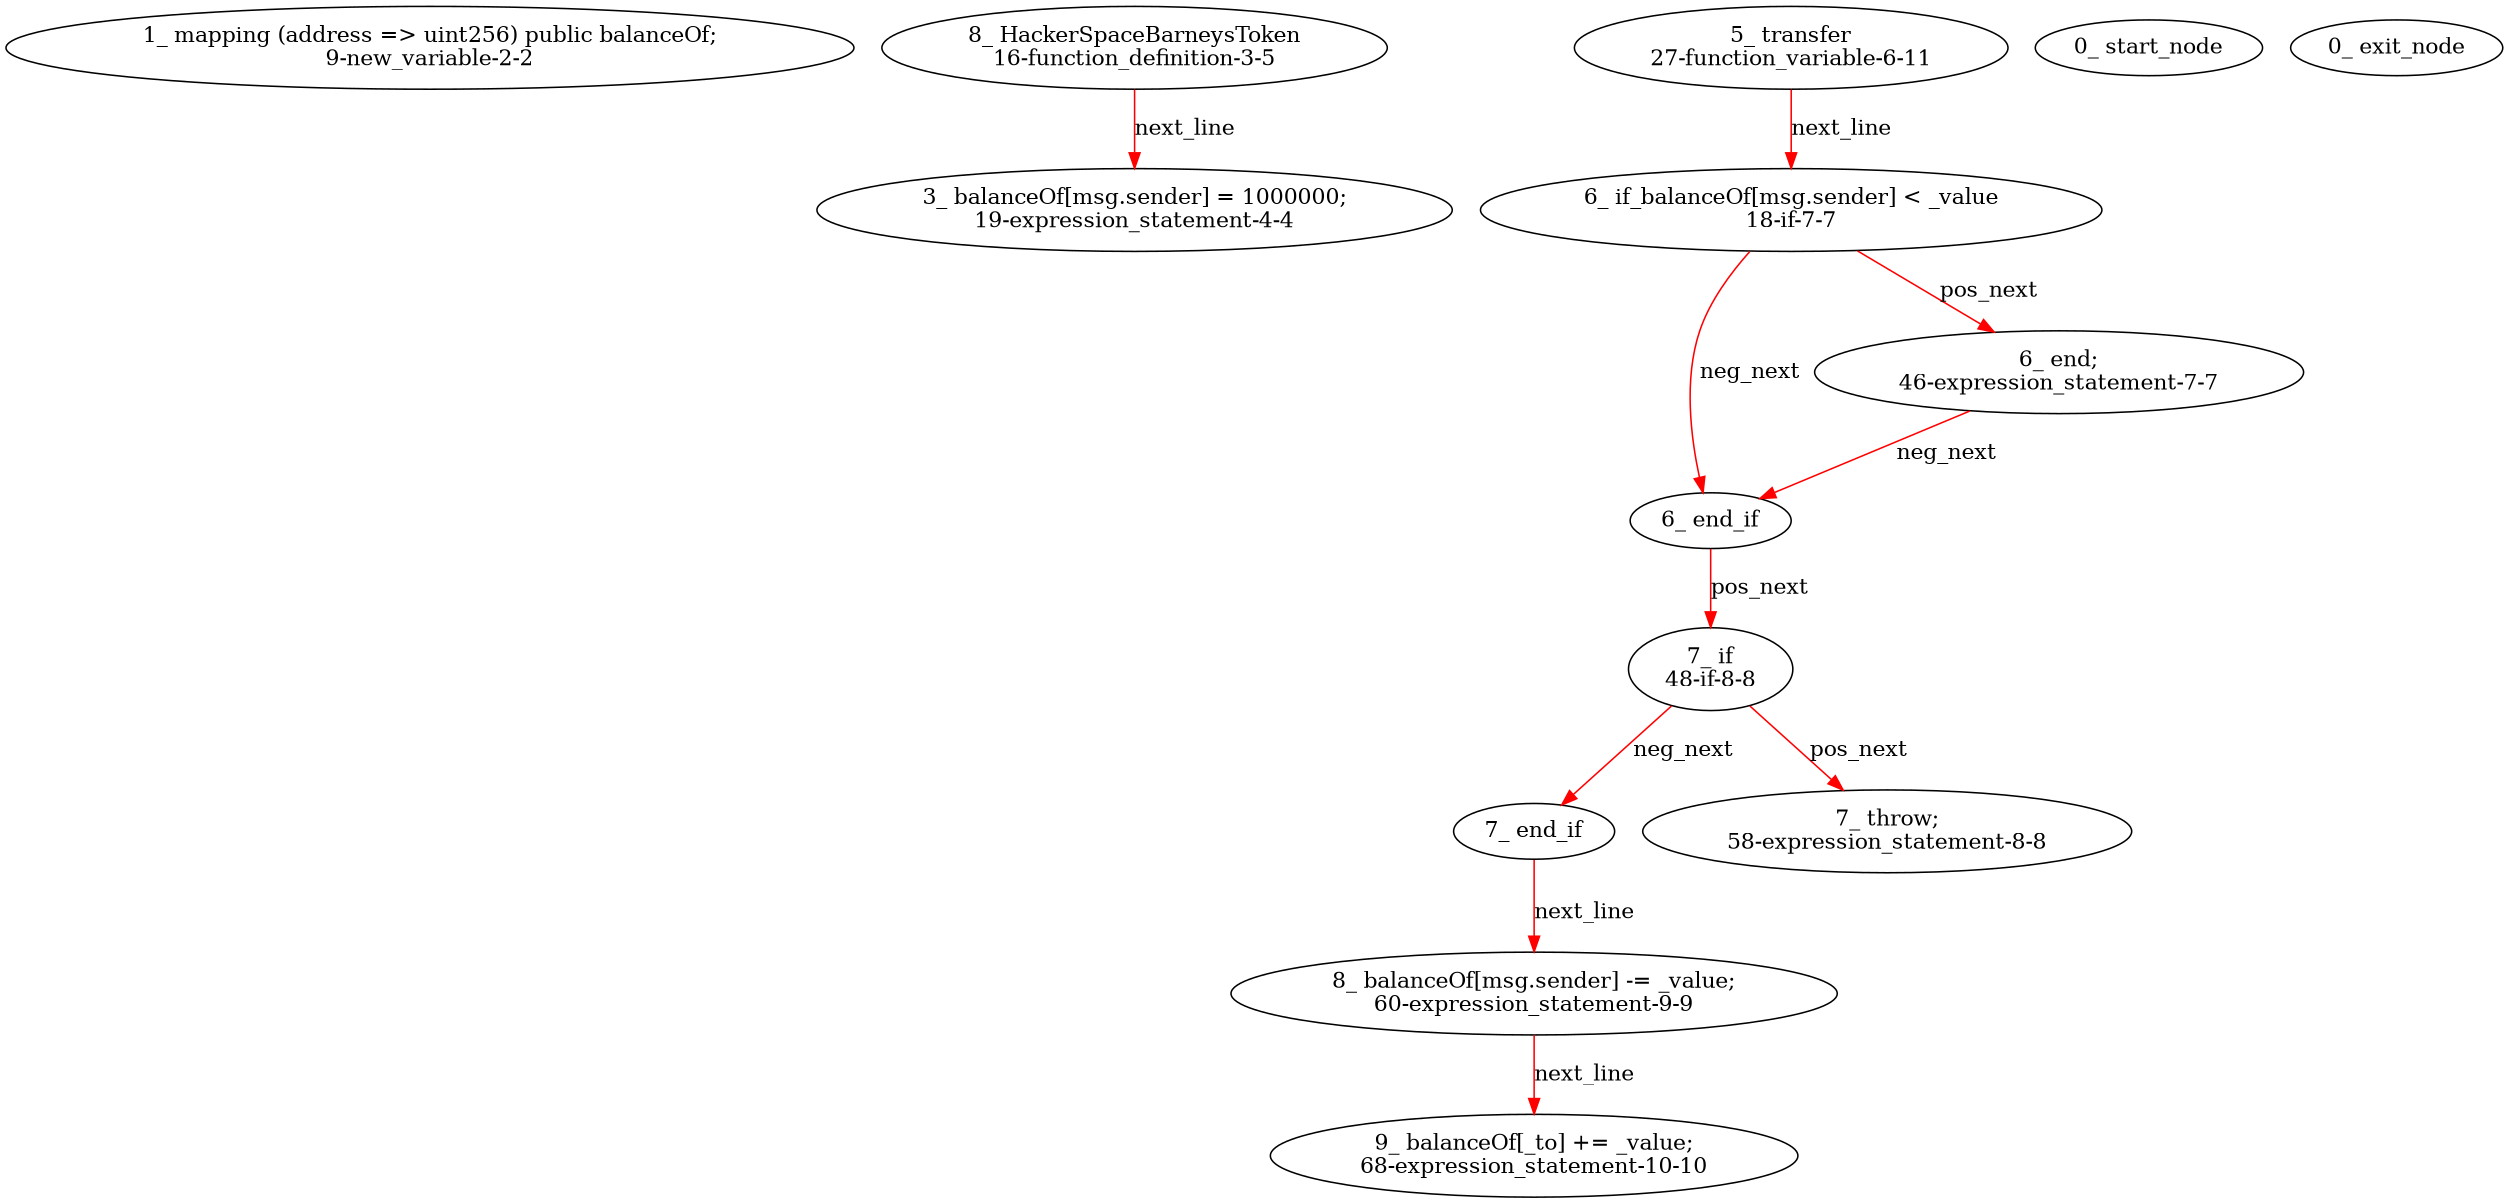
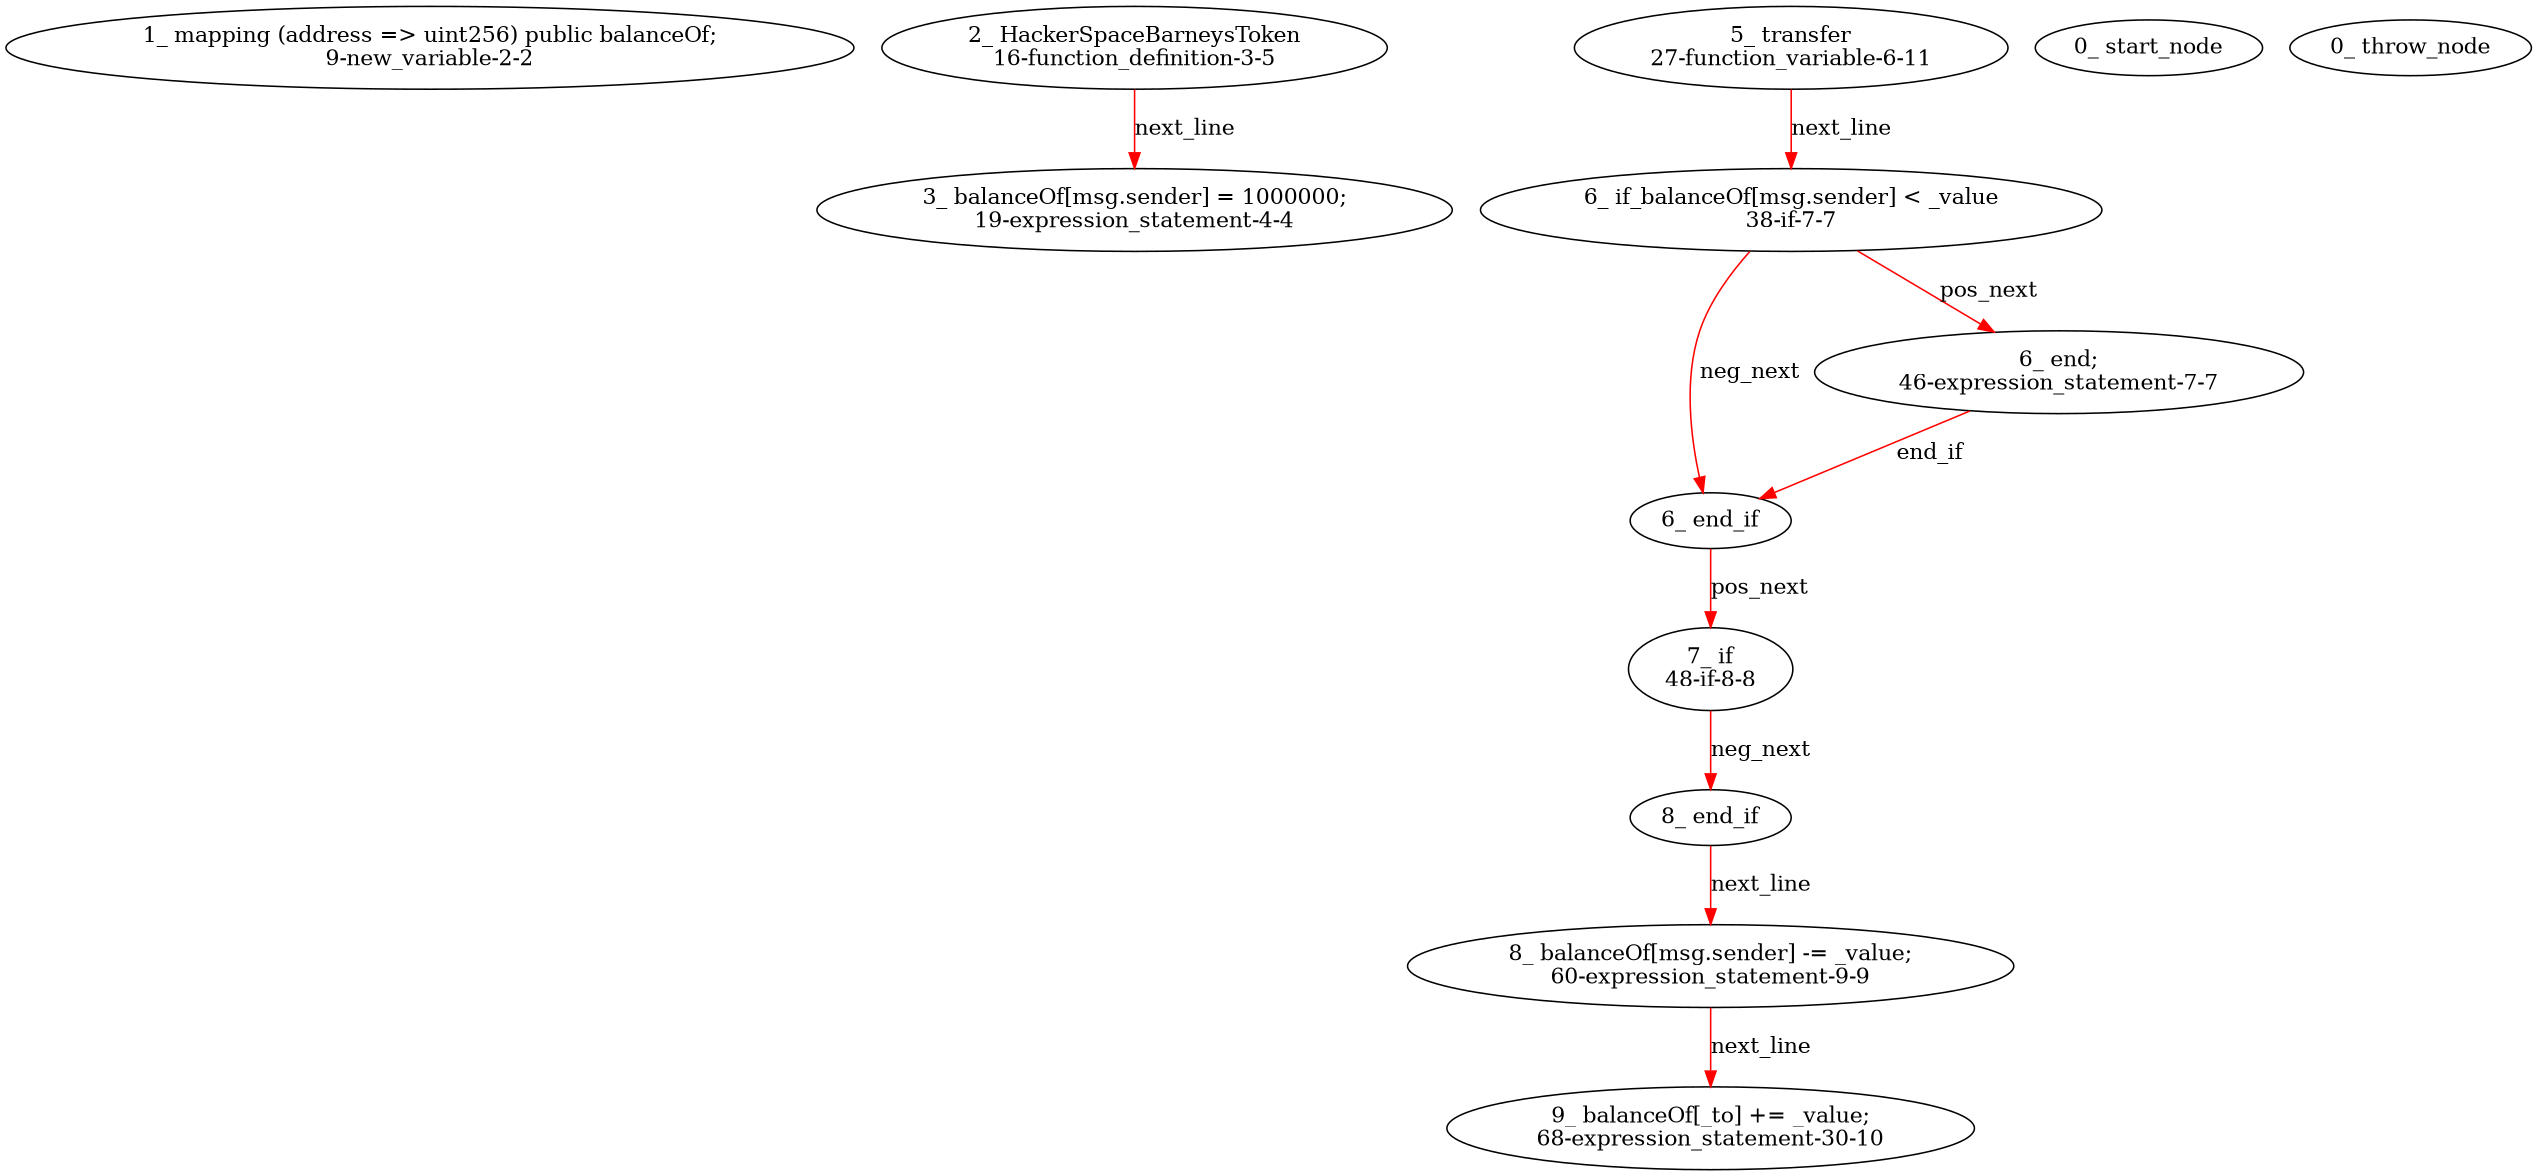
node "8_ HackerSpaceBarneysToken 16-function_definition-3-5": label "8_ HackerSpaceBarneysToken 16-function_definition-3-5" -> "2_ HackerSpaceBarneysToken 16-function_definition-3-5"
node "0_ exit_node": label "0_ exit_node" -> "0_ throw_node"
node "6_ if_balanceOf[msg.sender] < _value 18-if-7-7": label "6_ if_balanceOf[msg.sender] < _value 18-if-7-7" -> "6_ if_balanceOf[msg.sender] < _value 38-if-7-7"
edge "6_ end; 46-expression_statement-7-7" -> "6_ end_if": label "neg_next" -> "end_if"
node "7_ end_if": label "7_ end_if" -> "8_ end_if"
node "7_ throw; 58-expression_statement-8-8": removed
node "9_ balanceOf[_to] += _value; 68-expression_statement-10-10": label "9_ balanceOf[_to] += _value; 68-expression_statement-10-10" -> "9_ balanceOf[_to] += _value; 68-expression_statement-30-10"
